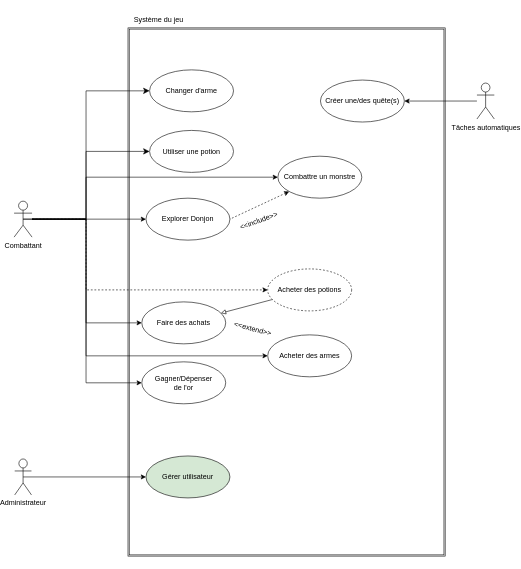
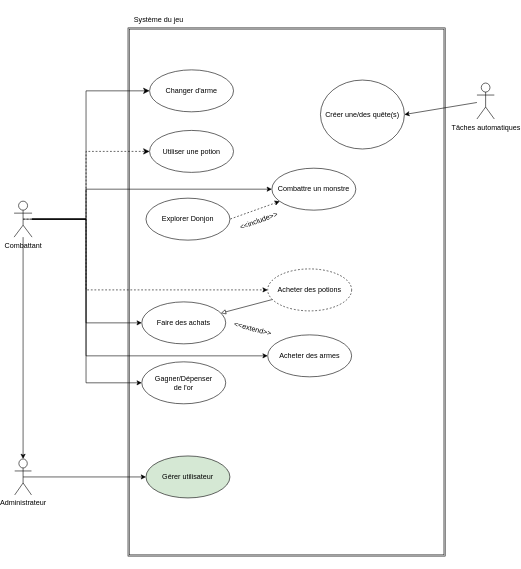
node "Créer une/des quête(s)": size 84x42 -> 84x69
edge "Combattant" -> "Utiliser une potion": style solid -> dashed
node "Combattre un monstre": moved (320, 177) -> (314, 189)
edge "Combattant" -> "Explorer Donjon": now "Combattant" -> "Administrateur"
